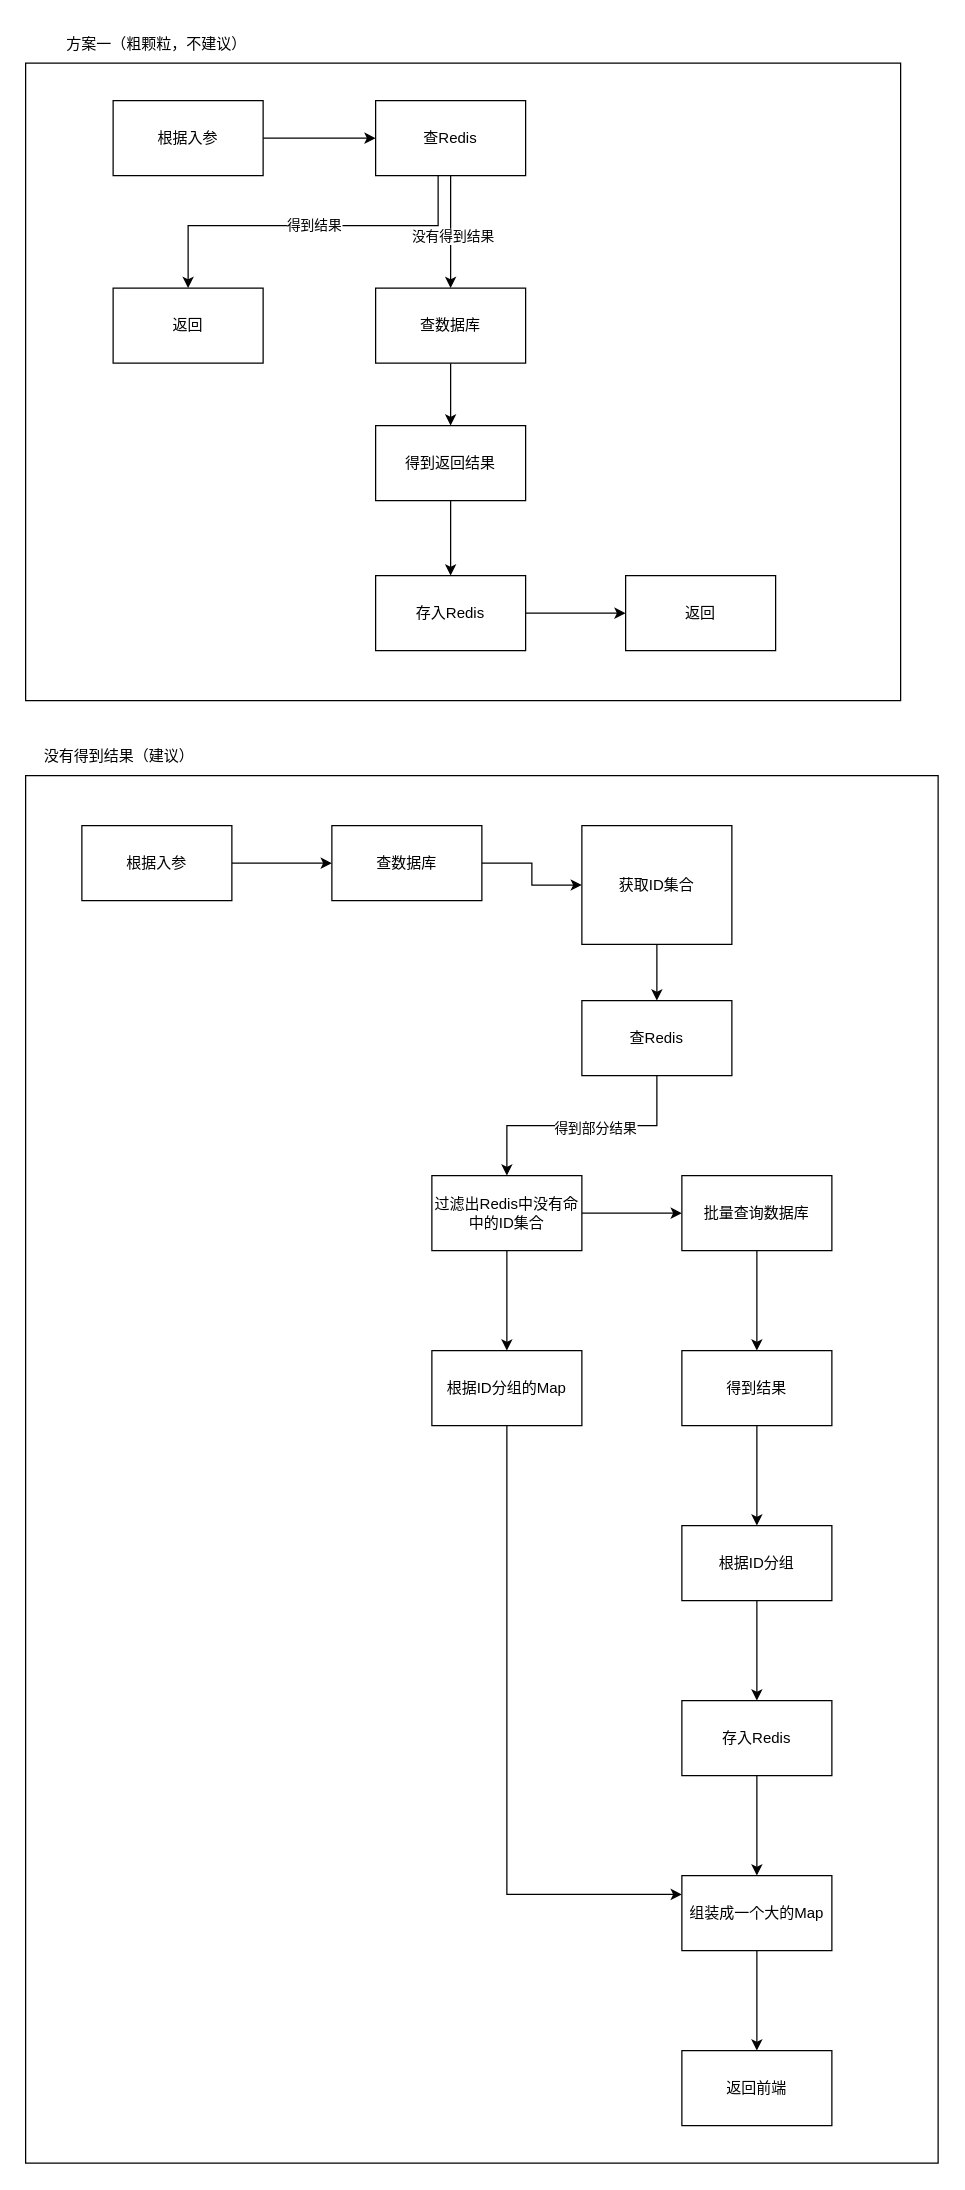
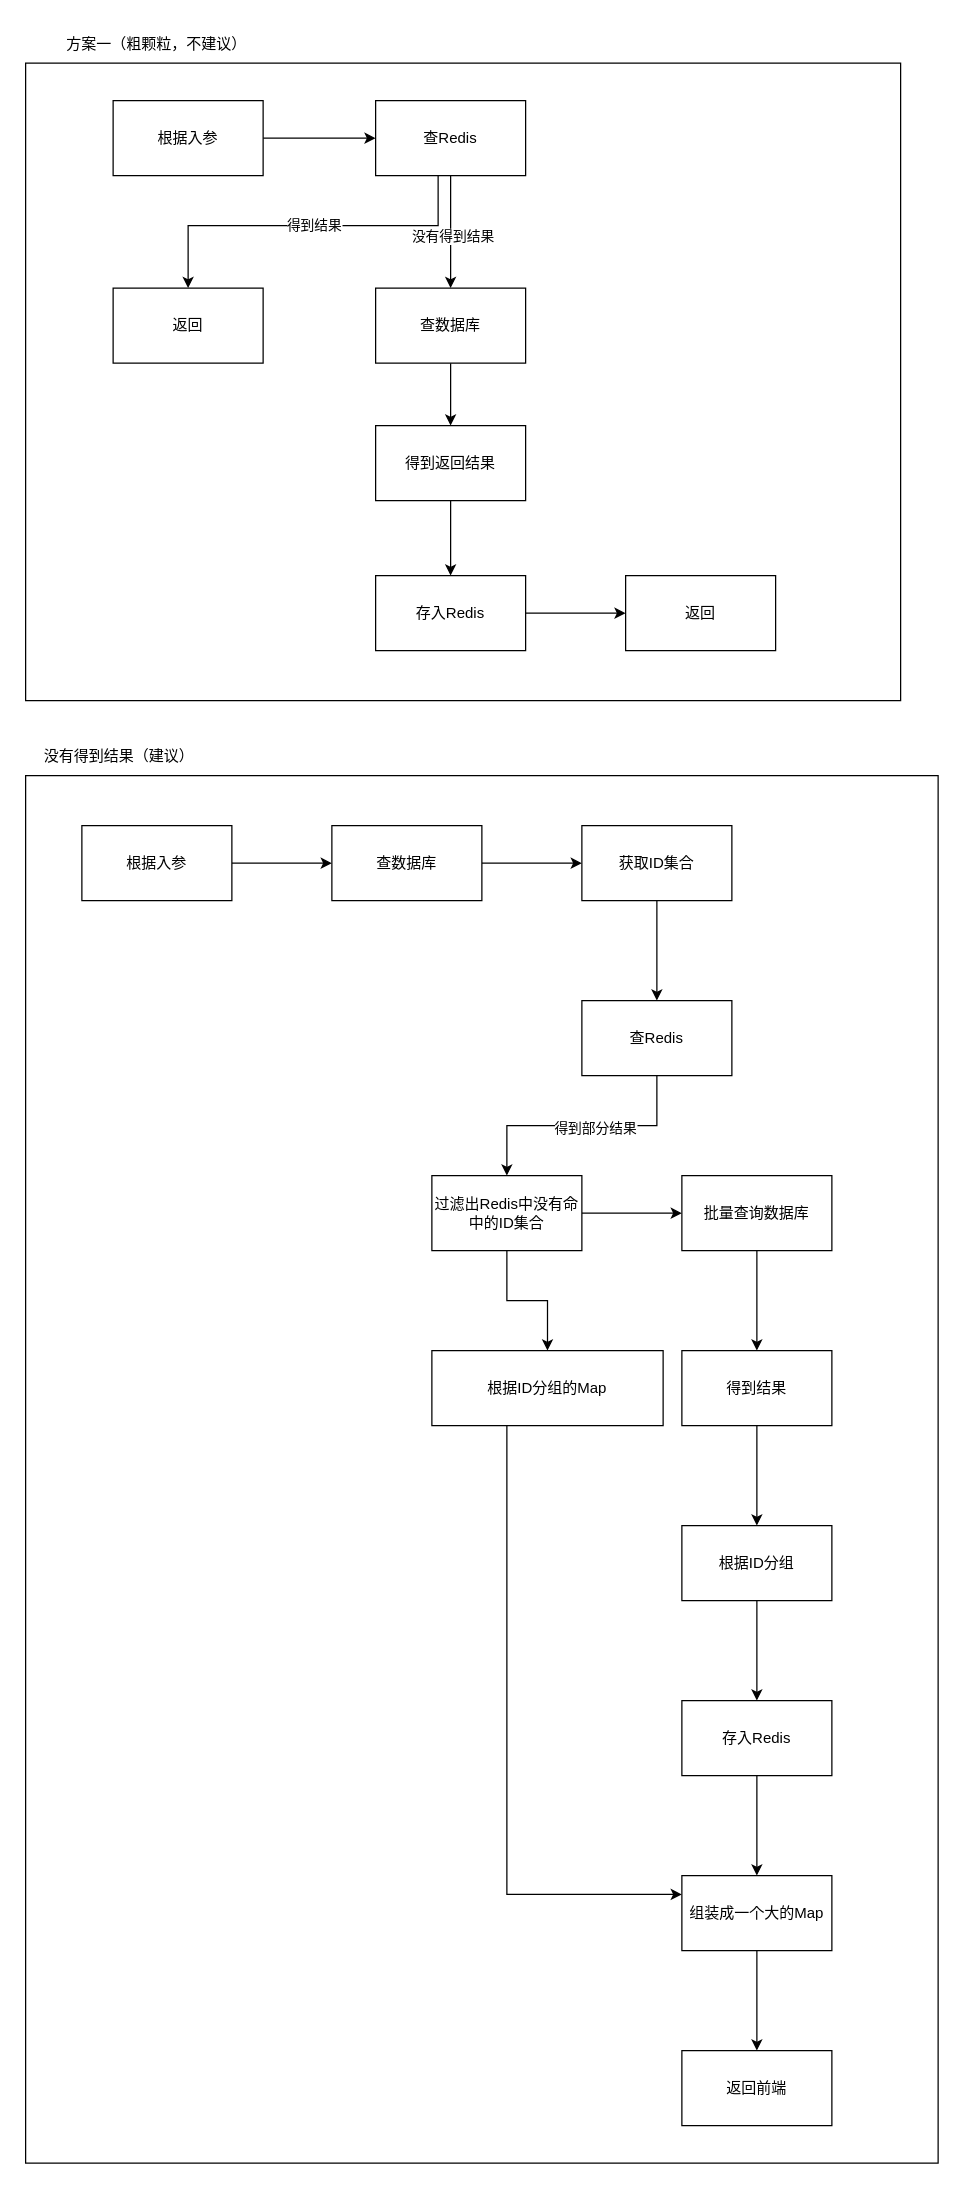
node "获取ID集合": size 150x119 -> 150x75
node "根据ID分组的Map": size 150x75 -> 231x75
